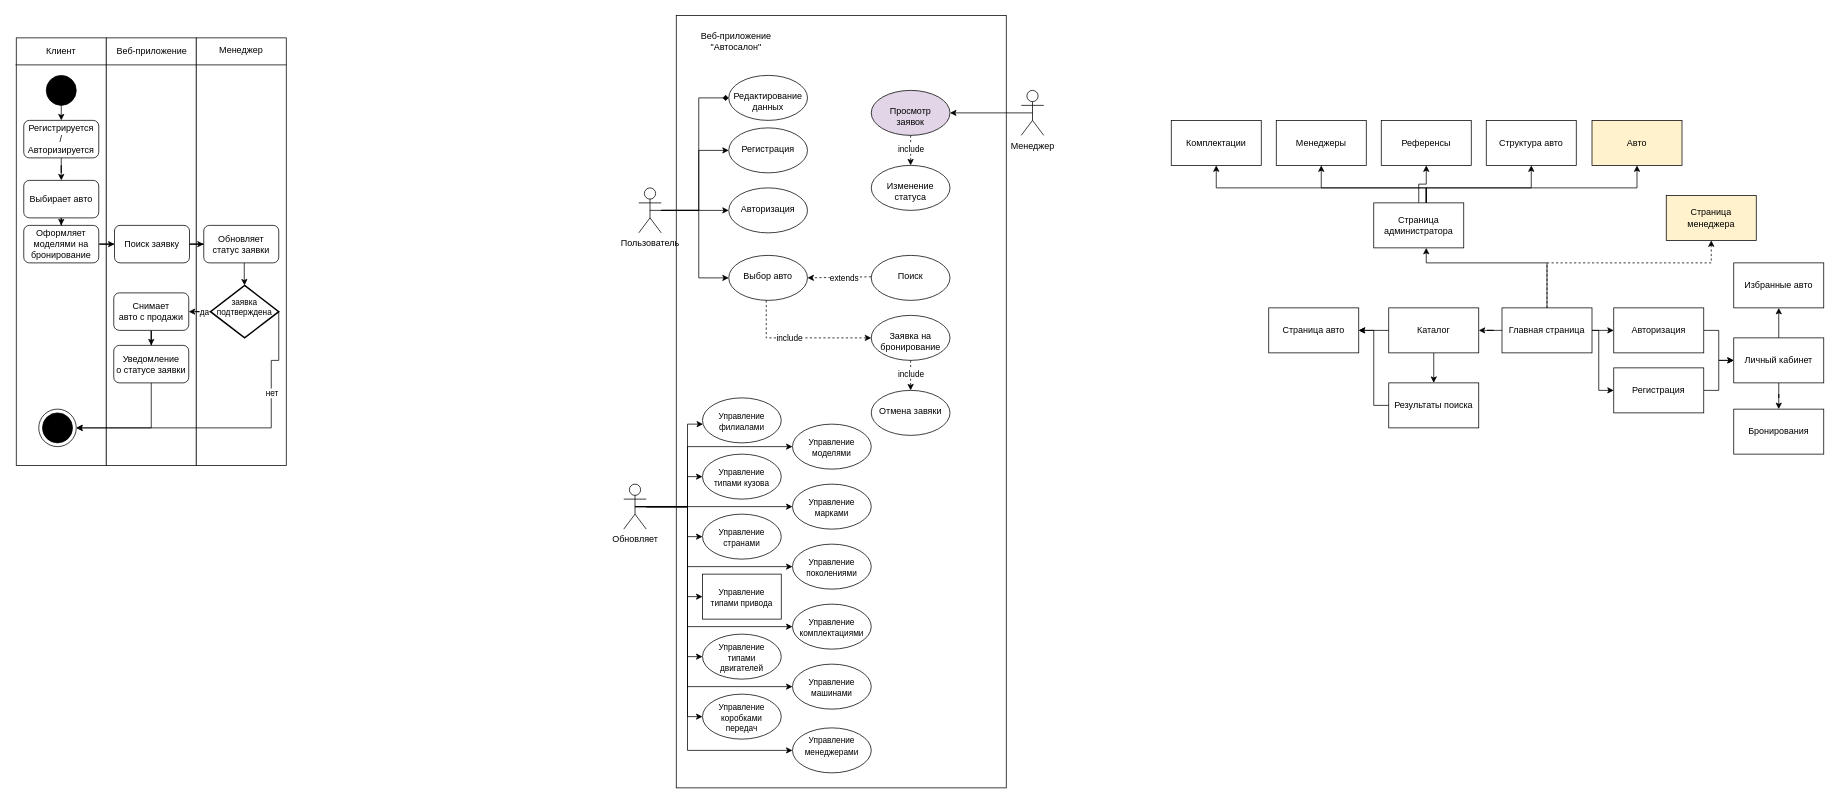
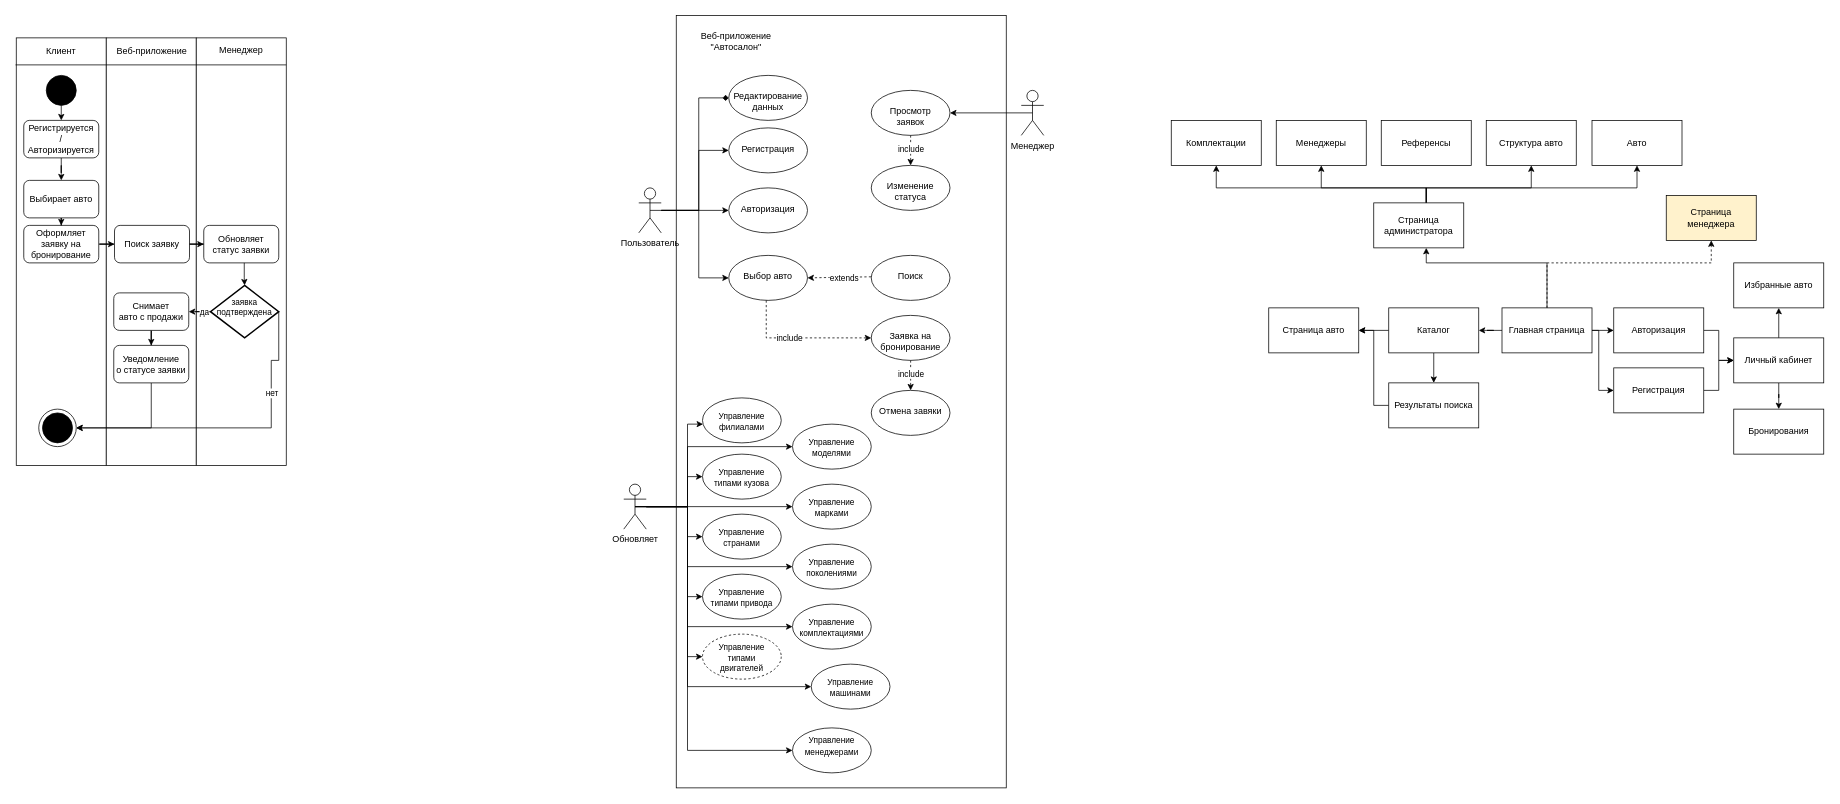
node "Просмотр заявок": fillcolor #e1d5e7 -> #ffffff
node "Авто": fillcolor #fff2cc -> #ffffff
edge "Страница администратора" -> "Референсы": removed
node "Оформляет моделями на бронирование": label "Оформляет моделями на бронирование" -> "Оформляет заявку на бронирование"
node "Управление типами привода": shape rectangle -> ellipse
node "Управление типами двигателей": style solid -> dashed
node "Управление машинами": moved (832, 687) -> (851, 687)
edge "Обновляет" -> "Управление коробками передач": removed
node "Управление коробками передач": removed
